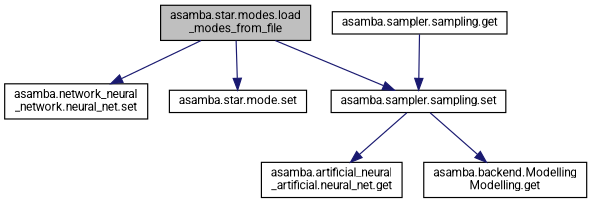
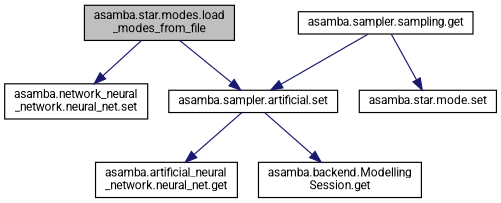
edge "asamba.star.modes.load _modes_from_file" -> "asamba.star.mode.set": now "asamba.sampler.sampling.get" -> "asamba.star.mode.set"
node "asamba.sampler.sampling.set": label "asamba.sampler.sampling.set" -> "asamba.sampler.artificial.set"
node "asamba.artificial_neural _artificial.neural_net.get": label "asamba.artificial_neural _artificial.neural_net.get" -> "asamba.artificial_neural _network.neural_net.get"
node "asamba.backend.Modelling Modelling.get": label "asamba.backend.Modelling Modelling.get" -> "asamba.backend.Modelling Session.get"
